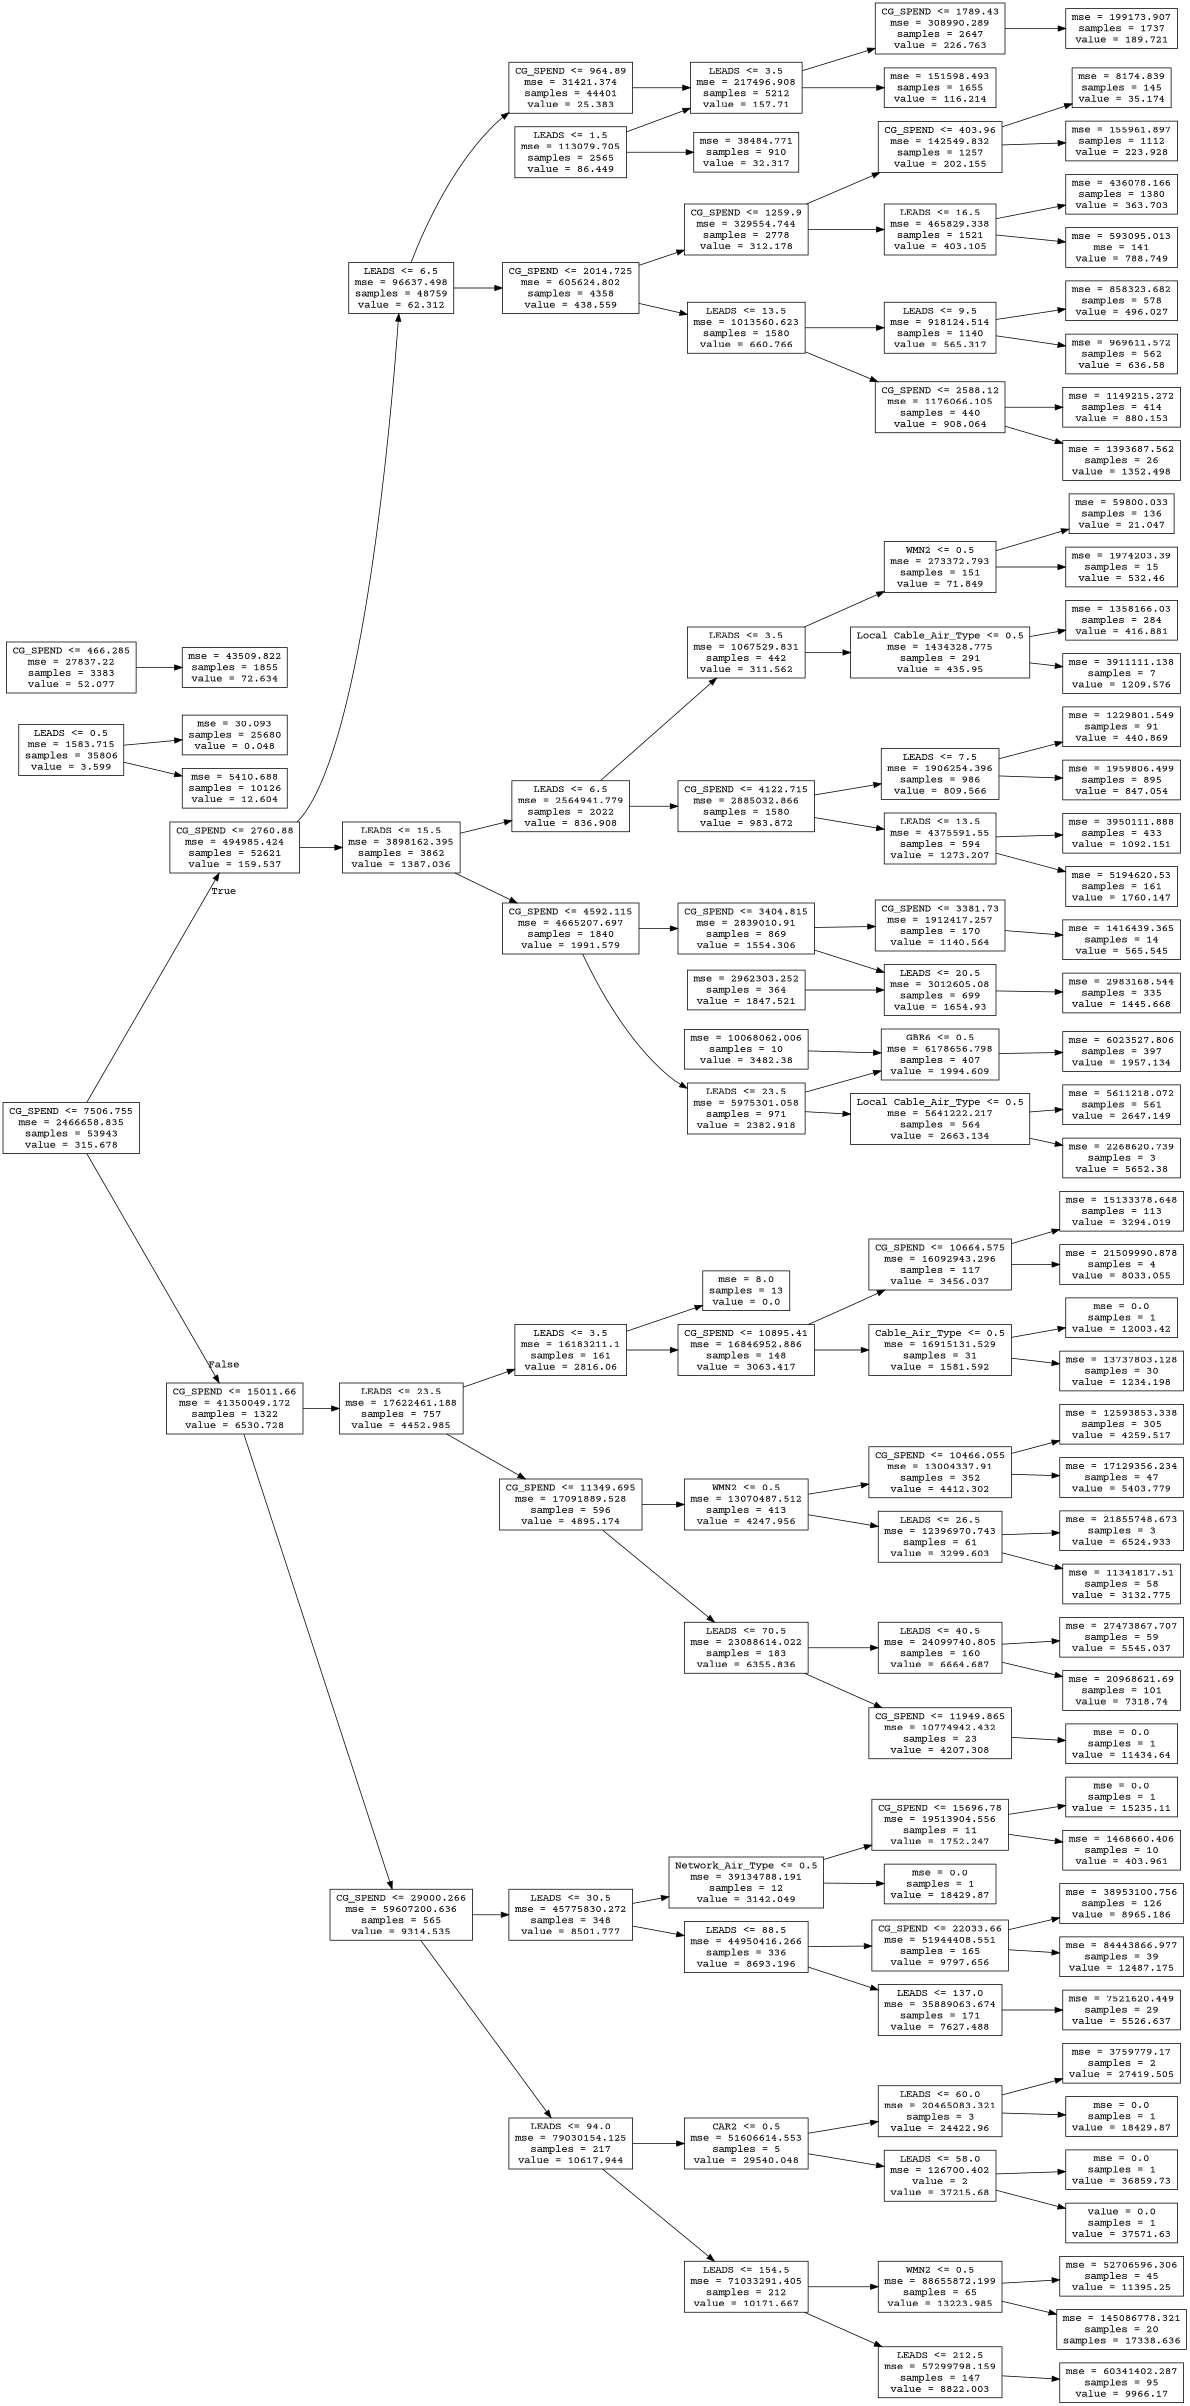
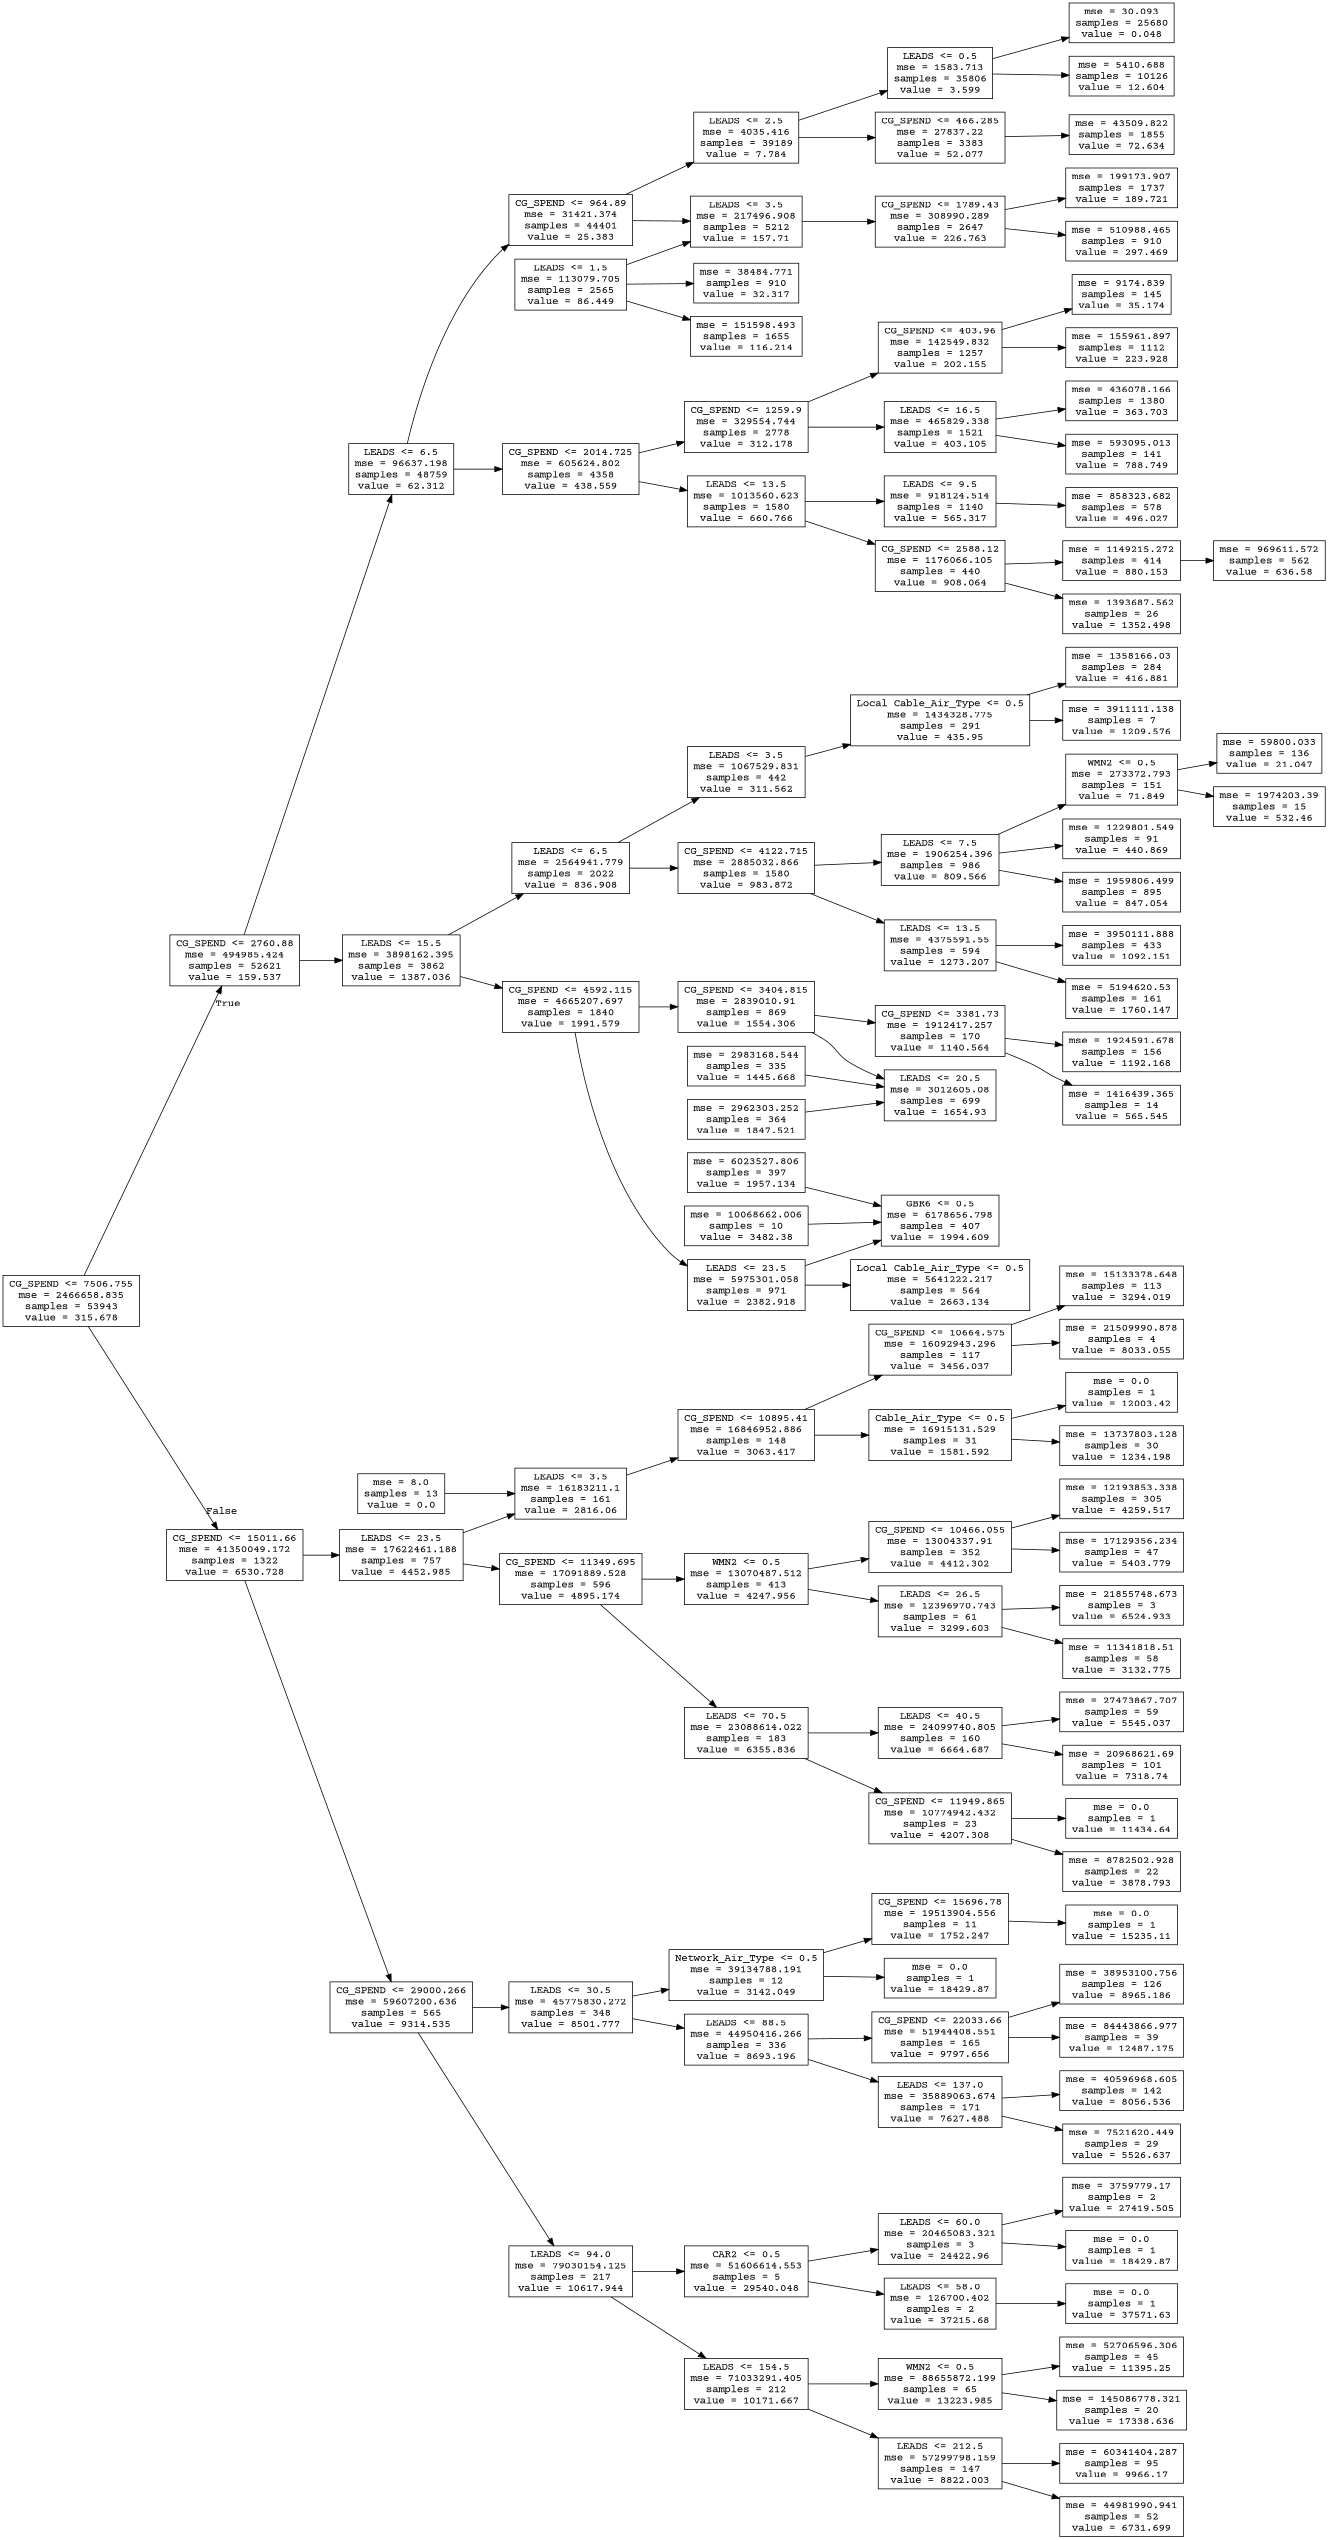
edge "LEADS <= 3.5 mse = 217496.908 samples = 5212 value = 157.71" -> "mse = 151598.493 samples = 1655 value = 116.214": now "LEADS <= 1.5 mse = 113079.705 samples = 2565 value = 86.449" -> "mse = 151598.493 samples = 1655 value = 116.214"
node "mse = 8174.839 samples = 145 value = 35.174": label "mse = 8174.839 samples = 145 value = 35.174" -> "mse = 9174.839 samples = 145 value = 35.174"
node "LEADS <= 2.5 mse = 4035.416 samples = 39189 value = 7.784": added
node "mse = 510988.465 samples = 910 value = 297.469": added
node "mse = 593095.013 mse = 141 value = 788.749": label "mse = 593095.013 mse = 141 value = 788.749" -> "mse = 593095.013 samples = 141 value = 788.749"
node "LEADS <= 6.5 mse = 96637.498 samples = 48759 value = 62.312": label "LEADS <= 6.5 mse = 96637.498 samples = 48759 value = 62.312" -> "LEADS <= 6.5 mse = 96637.198 samples = 48759 value = 62.312"
edge "LEADS <= 9.5 mse = 918124.514 samples = 1140 value = 565.317" -> "mse = 969611.572 samples = 562 value = 636.58": now "mse = 1149215.272 samples = 414 value = 880.153" -> "mse = 969611.572 samples = 562 value = 636.58"
edge "LEADS <= 3.5 mse = 1067529.831 samples = 442 value = 311.562" -> "WMN2 <= 0.5 mse = 273372.793 samples = 151 value = 71.849": now "LEADS <= 7.5 mse = 1906254.396 samples = 986 value = 809.566" -> "WMN2 <= 0.5 mse = 273372.793 samples = 151 value = 71.849"
node "LEADS <= 0.5 mse = 1583.715 samples = 35806 value = 3.599": label "LEADS <= 0.5 mse = 1583.715 samples = 35806 value = 3.599" -> "LEADS <= 0.5 mse = 1583.713 samples = 35806 value = 3.599"
edge "LEADS <= 20.5 mse = 3012605.08 samples = 699 value = 1654.93" -> "mse = 2983168.544 samples = 335 value = 1445.668": reversed
node "mse = 10068062.006 samples = 10 value = 3482.38": label "mse = 10068062.006 samples = 10 value = 3482.38" -> "mse = 10068662.006 samples = 10 value = 3482.38"
node "mse = 1924591.678 samples = 156 value = 1192.168": added
edge "GBR6 <= 0.5 mse = 6178656.798 samples = 407 value = 1994.609" -> "mse = 6023527.806 samples = 397 value = 1957.134": reversed
node "mse = 5611218.072 samples = 561 value = 2647.149": removed
node "mse = 2268620.739 samples = 3 value = 5652.38": removed
edge "LEADS <= 3.5 mse = 16183211.1 samples = 161 value = 2816.06" -> "mse = 8.0 samples = 13 value = 0.0": reversed
node "mse = 12593853.338 samples = 305 value = 4259.517": label "mse = 12593853.338 samples = 305 value = 4259.517" -> "mse = 12193853.338 samples = 305 value = 4259.517"
node "mse = 11341817.51 samples = 58 value = 3132.775": label "mse = 11341817.51 samples = 58 value = 3132.775" -> "mse = 11341818.51 samples = 58 value = 3132.775"
node "mse = 1468660.406 samples = 10 value = 403.961": removed
node "mse = 8782502.928 samples = 22 value = 3878.793": added
node "mse = 40596968.605 samples = 142 value = 8056.536": added
node "mse = 0.0 samples = 1 value = 36859.73": removed
node "LEADS <= 58.0 mse = 126700.402 value = 2 value = 37215.68": label "LEADS <= 58.0 mse = 126700.402 value = 2 value = 37215.68" -> "LEADS <= 58.0 mse = 126700.402 samples = 2 value = 37215.68"
node "value = 0.0 samples = 1 value = 37571.63": label "value = 0.0 samples = 1 value = 37571.63" -> "mse = 0.0 samples = 1 value = 37571.63"
node "mse = 145086778.321 samples = 20 samples = 17338.636": label "mse = 145086778.321 samples = 20 samples = 17338.636" -> "mse = 145086778.321 samples = 20 value = 17338.636"
node "mse = 60341402.287 samples = 95 value = 9966.17": label "mse = 60341402.287 samples = 95 value = 9966.17" -> "mse = 60341404.287 samples = 95 value = 9966.17"
node "mse = 44981990.941 samples = 52 value = 6731.699": added
